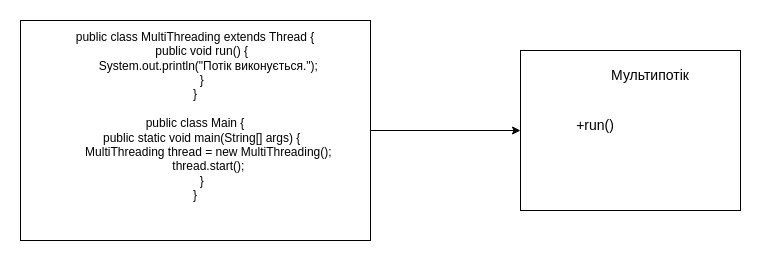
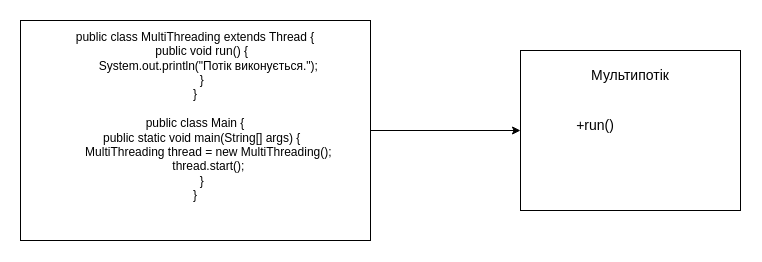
node "Мультипотік": moved (651, 76) -> (631, 76)
